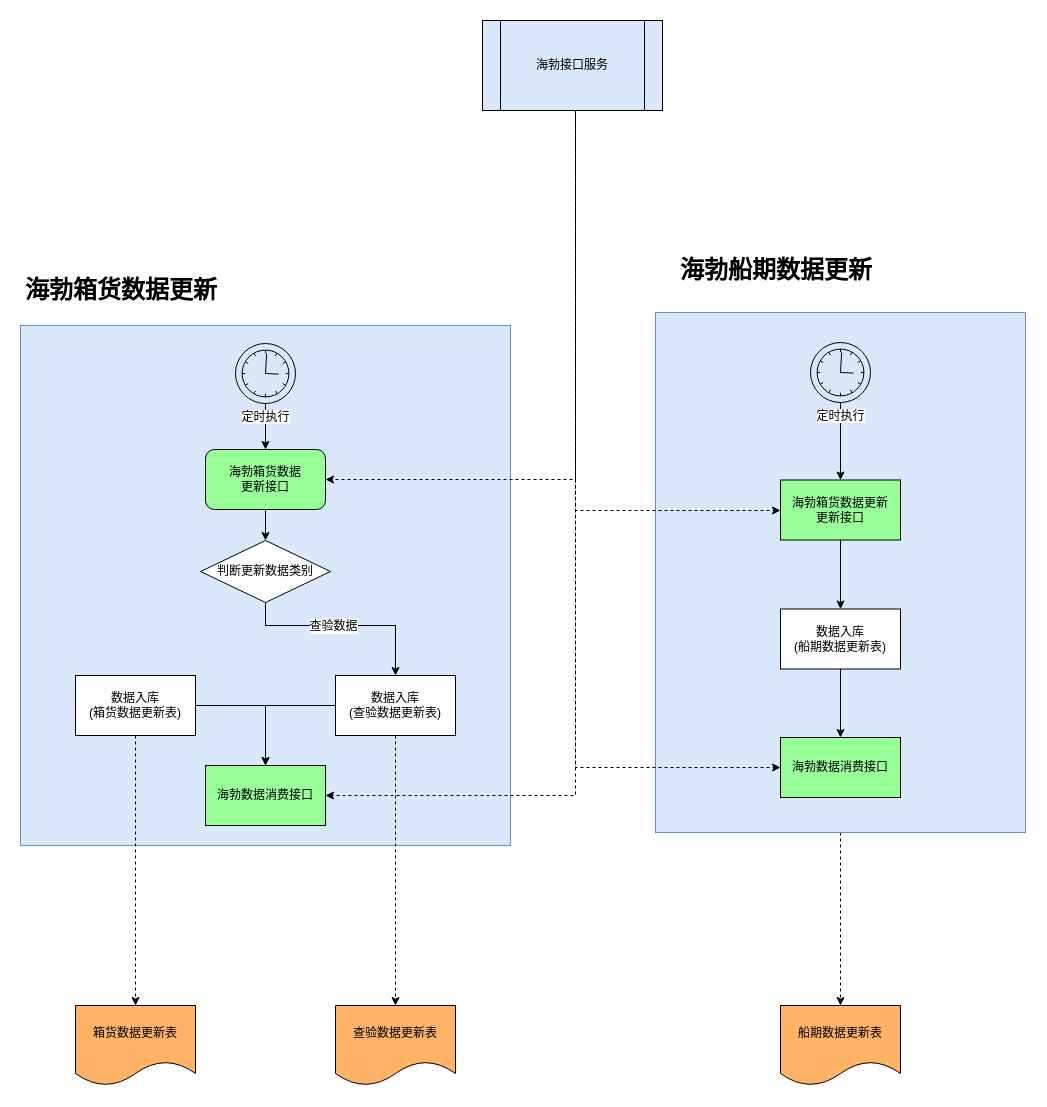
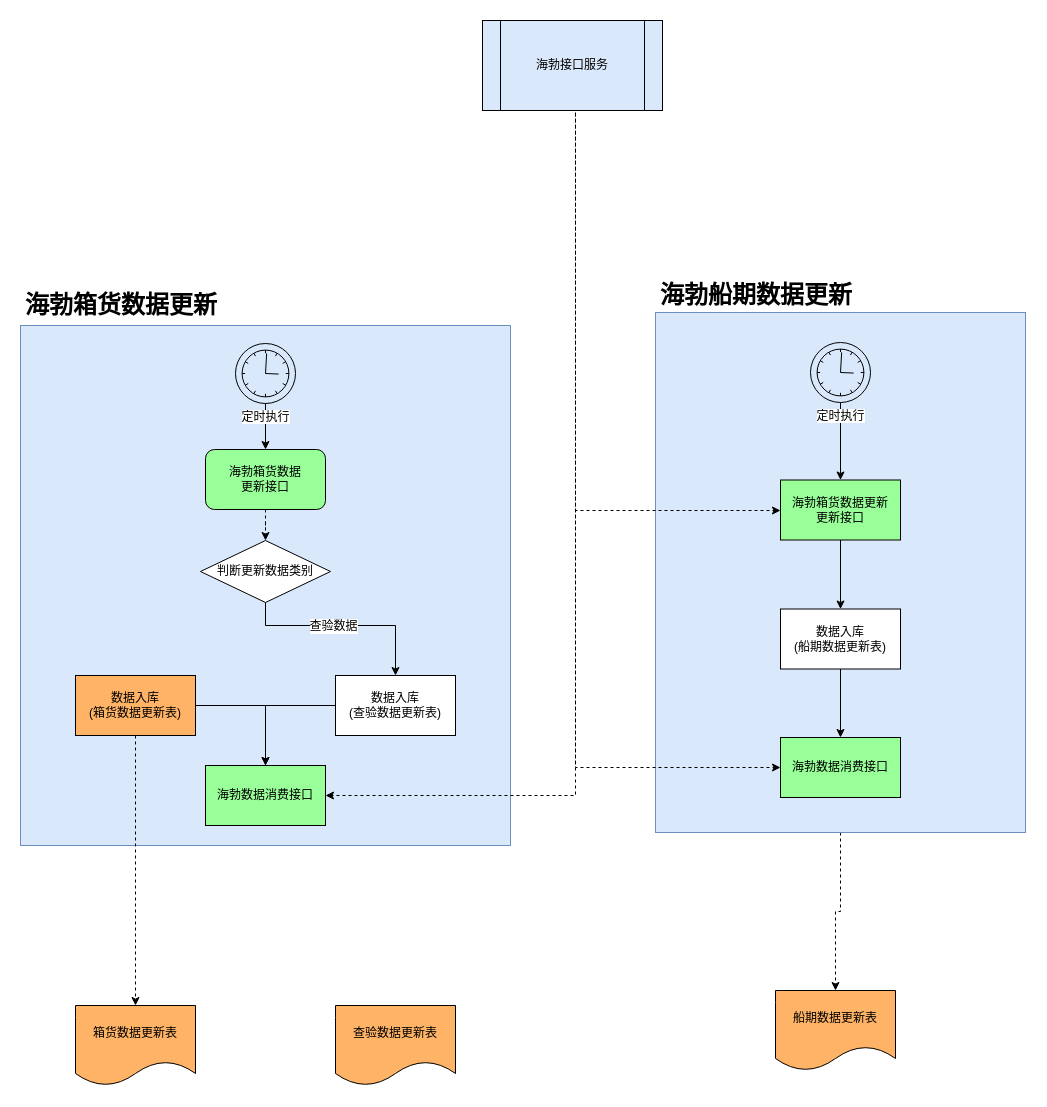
node "海勃船期数据更新": moved (821, 269) -> (801, 294)
node "海勃箱货数据更新": moved (166, 291) -> (166, 306)
edge "海勃接口服务" -> "海勃箱货数据 更新接口": removed
edge "海勃箱货数据 更新接口" -> "判断更新数据类别": style solid -> dashed
node "数据入库 (箱货数据更新表)": fillcolor #ffffff -> #ffb366
edge "数据入库 (查验数据更新表)" -> "查验数据更新表": removed
node "船期数据更新表": moved (841, 1046) -> (836, 1031)
